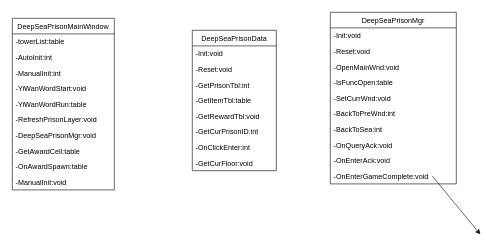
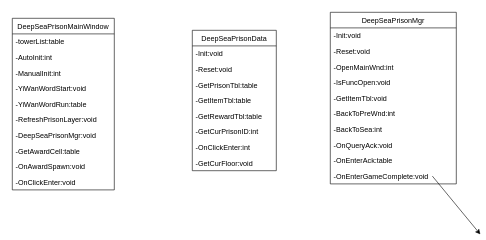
node "-OpenMainWnd:void": label "-OpenMainWnd:void" -> "-OpenMainWnd:int"
node "-IsFuncOpen:table": label "-IsFuncOpen:table" -> "-IsFuncOpen:void"
node "-GetPrisonTbl:int": label "-GetPrisonTbl:int" -> "-GetPrisonTbl:table"
node "-SetCurrWnd:void": label "-SetCurrWnd:void" -> "-GetItemTbl:void"
node "-GetRewardTbl:void": label "-GetRewardTbl:void" -> "-GetRewardTbl:table"
node "-OnEnterAck:void": label "-OnEnterAck:void" -> "-OnEnterAck:table"
node "-OnAwardSpawn:table": label "-OnAwardSpawn:table" -> "-OnAwardSpawn:void"
node "-ManualInit:void": label "-ManualInit:void" -> "-OnClickEnter:void"
